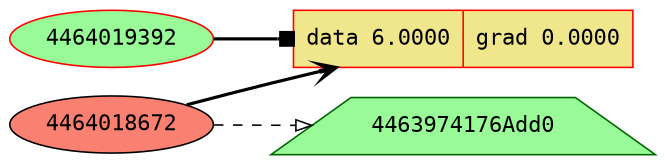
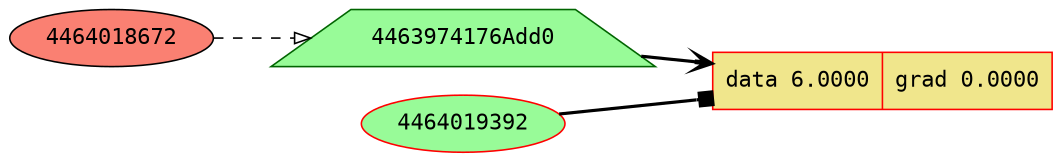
edge "4464018672" -> "data 6.0000": now "4463974176Add0" -> "data 6.0000"
